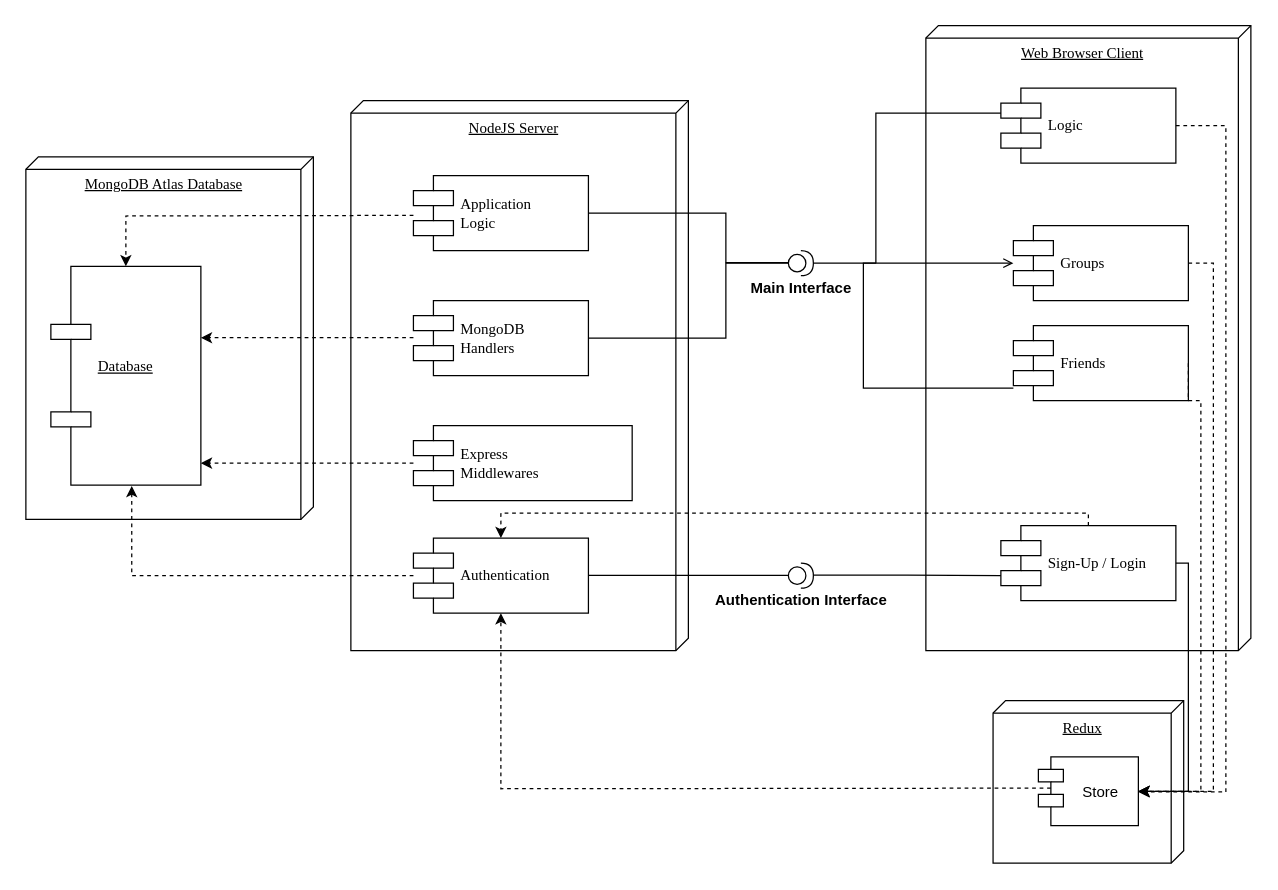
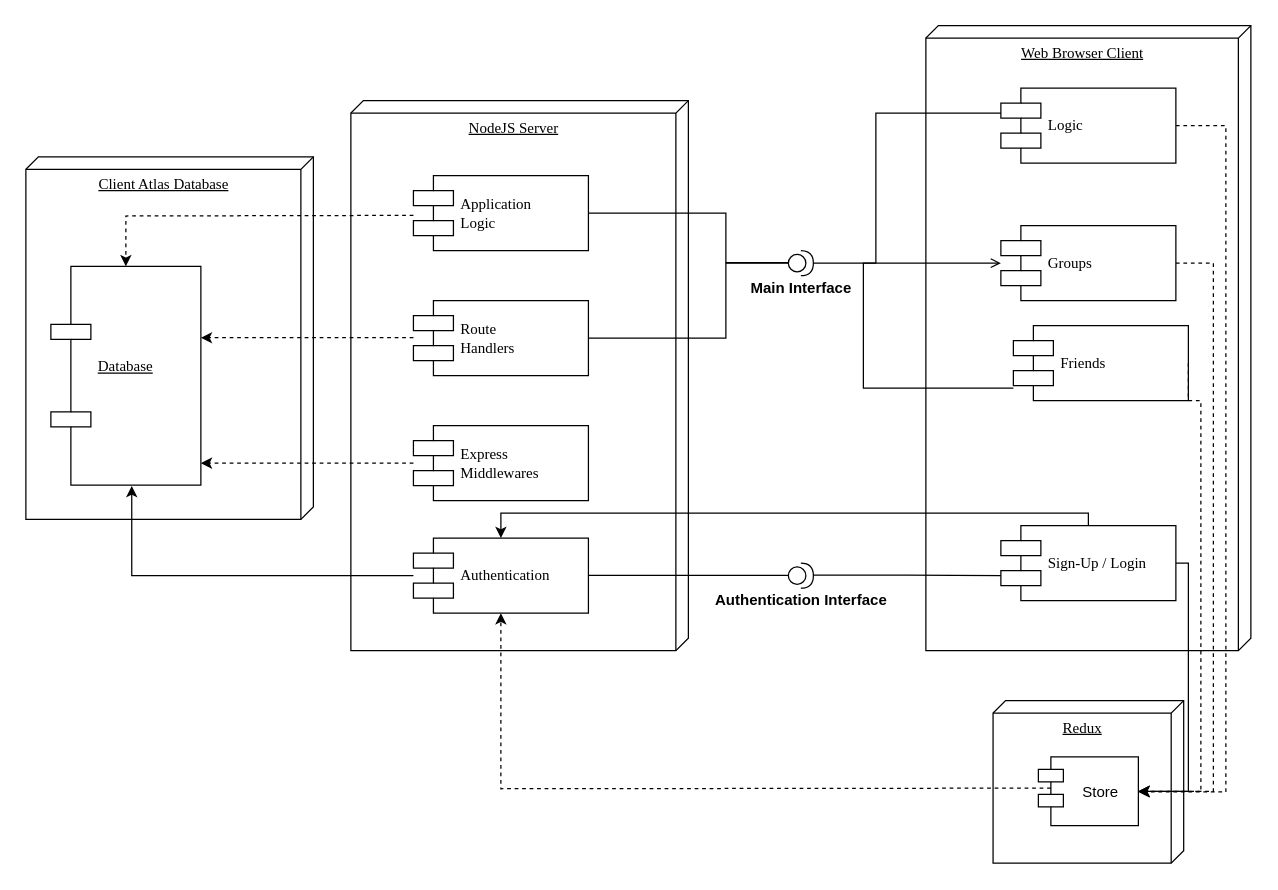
node "MongoDB Atlas Database": label "MongoDB Atlas Database" -> "Client Atlas Database"
node "Groups": moved (1101, 263) -> (1088, 263)
node "MongoDB Handlers": label "MongoDB Handlers" -> "Route Handlers"
node "Express Middlewares": size 219x75 -> 175x75
edge "Sign-Up / Login" -> "Authentication": style dashed -> solid
edge "Authentication" -> "Database": style dashed -> solid
